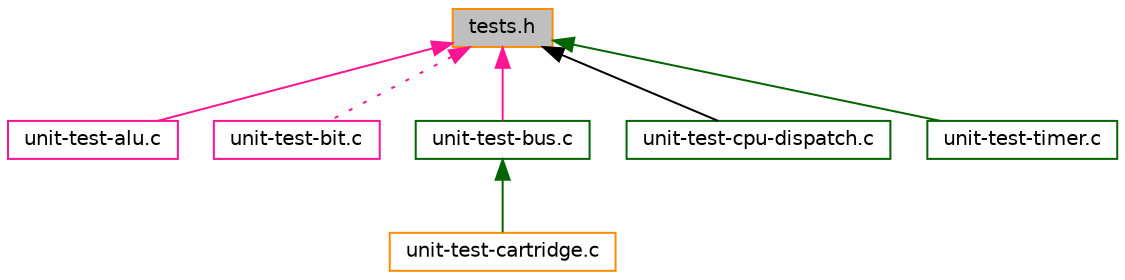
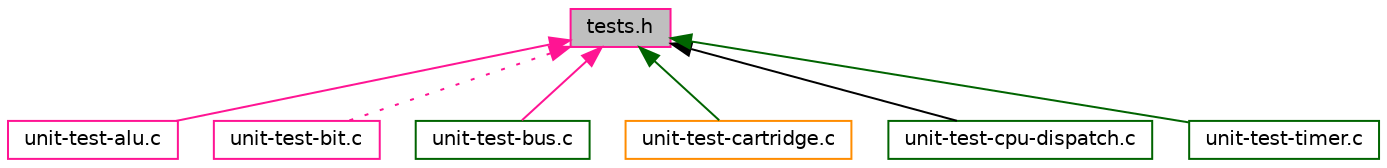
node "tests.h": color darkorange -> deeppink
edge "unit-test-cartridge.c" -> "unit-test-bus.c": now "unit-test-cartridge.c" -> "tests.h"
